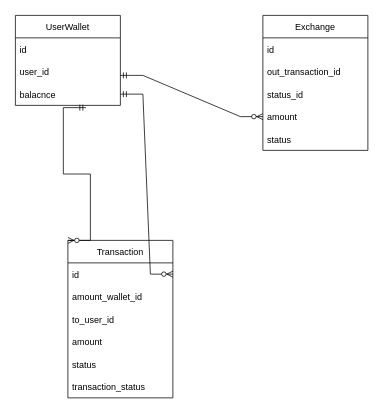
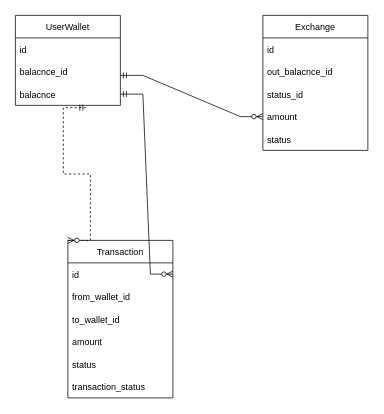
node "user_id": label "user_id" -> "balacnce_id"
node "out_transaction_id": label "out_transaction_id" -> "out_balacnce_id"
edge "balacnce" -- "Transaction": style solid -> dashed
node "amount_wallet_id": label "amount_wallet_id" -> "from_wallet_id"
node "to_user_id": label "to_user_id" -> "to_wallet_id"
